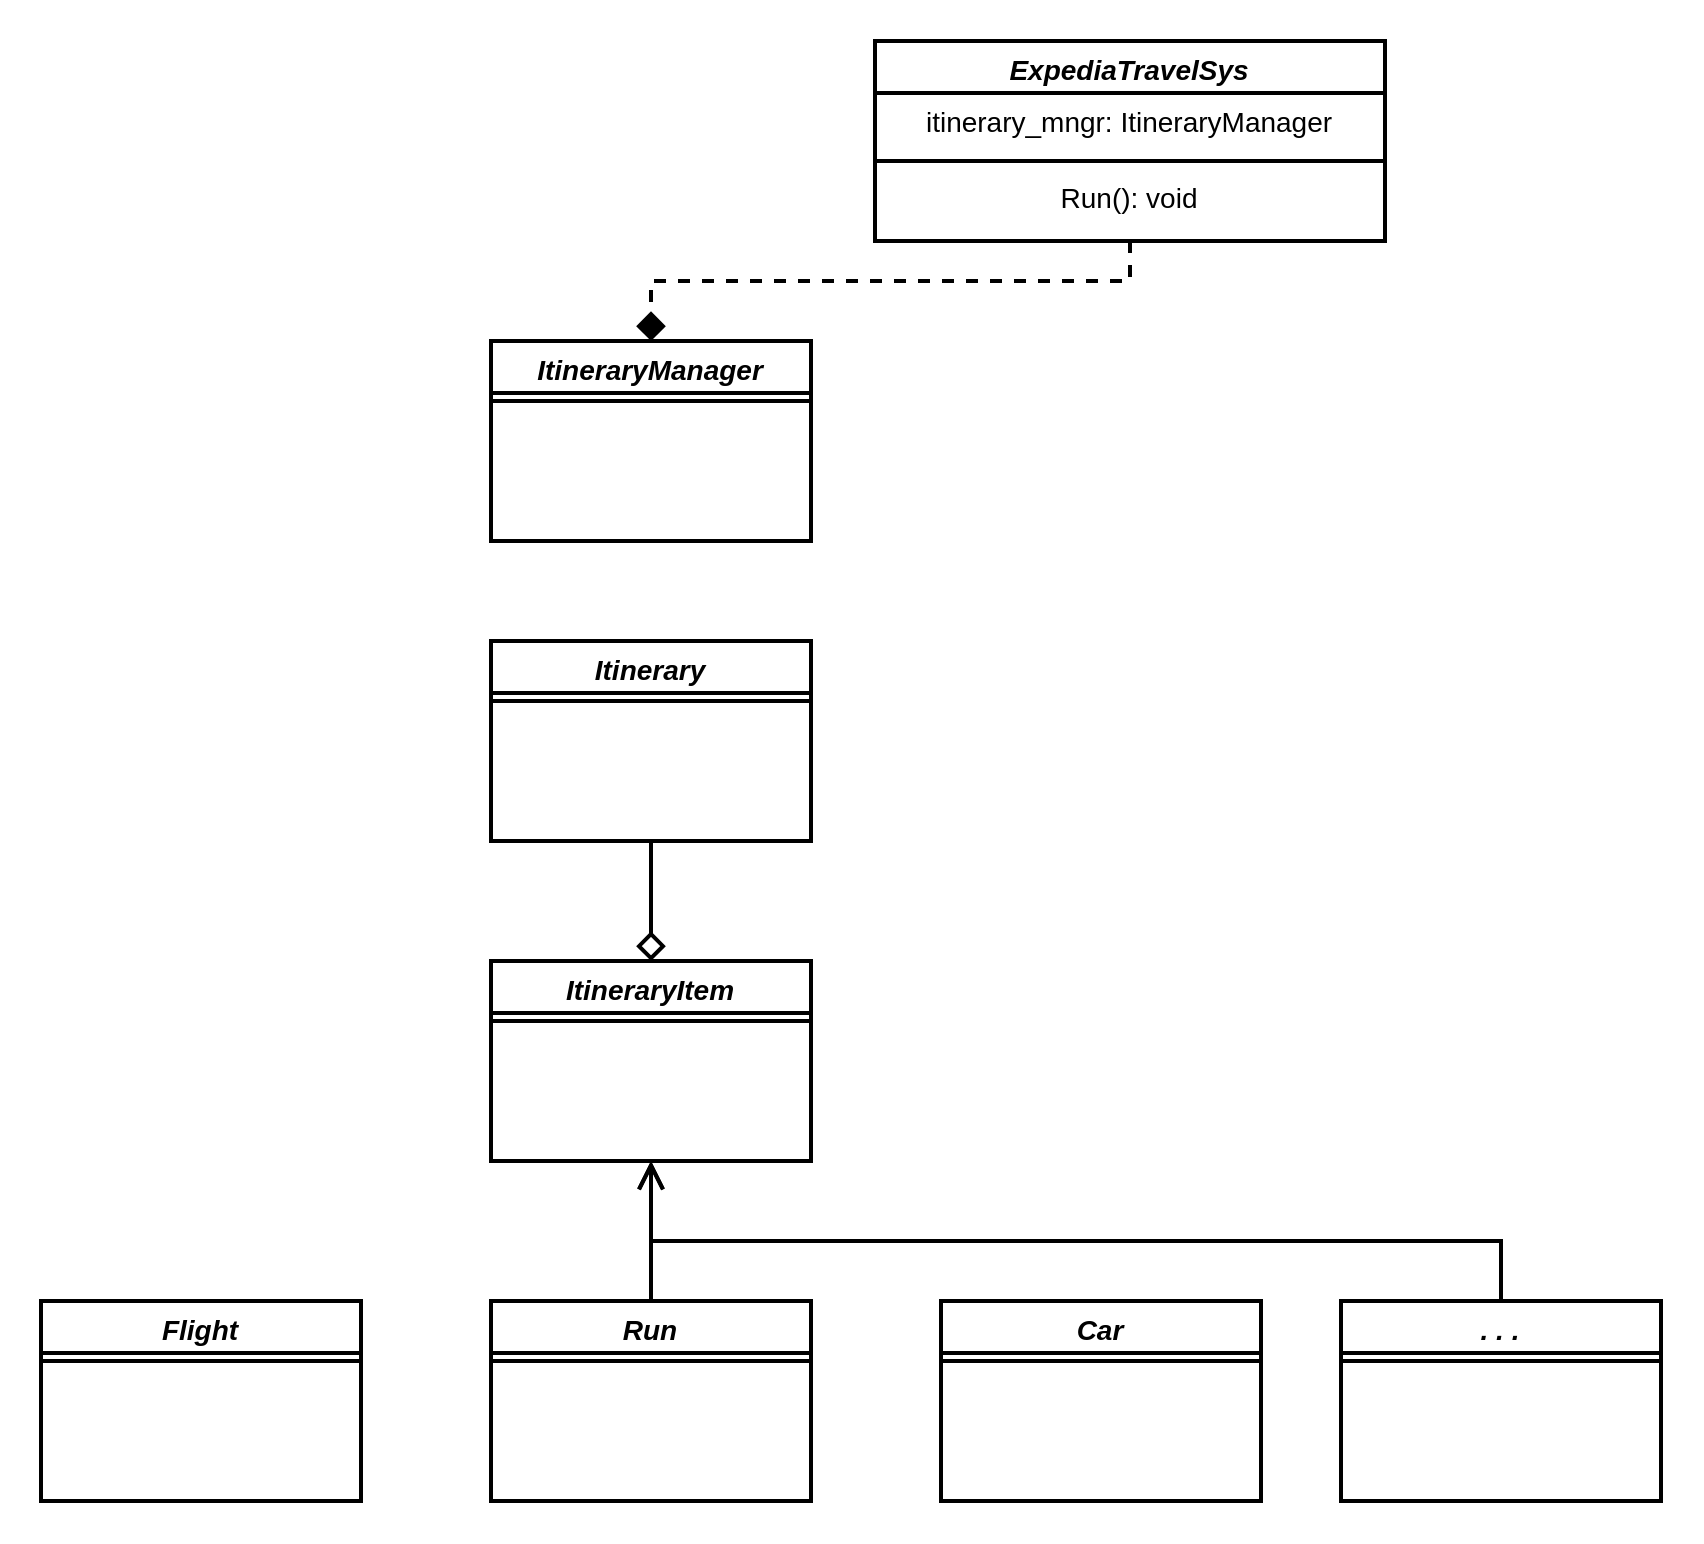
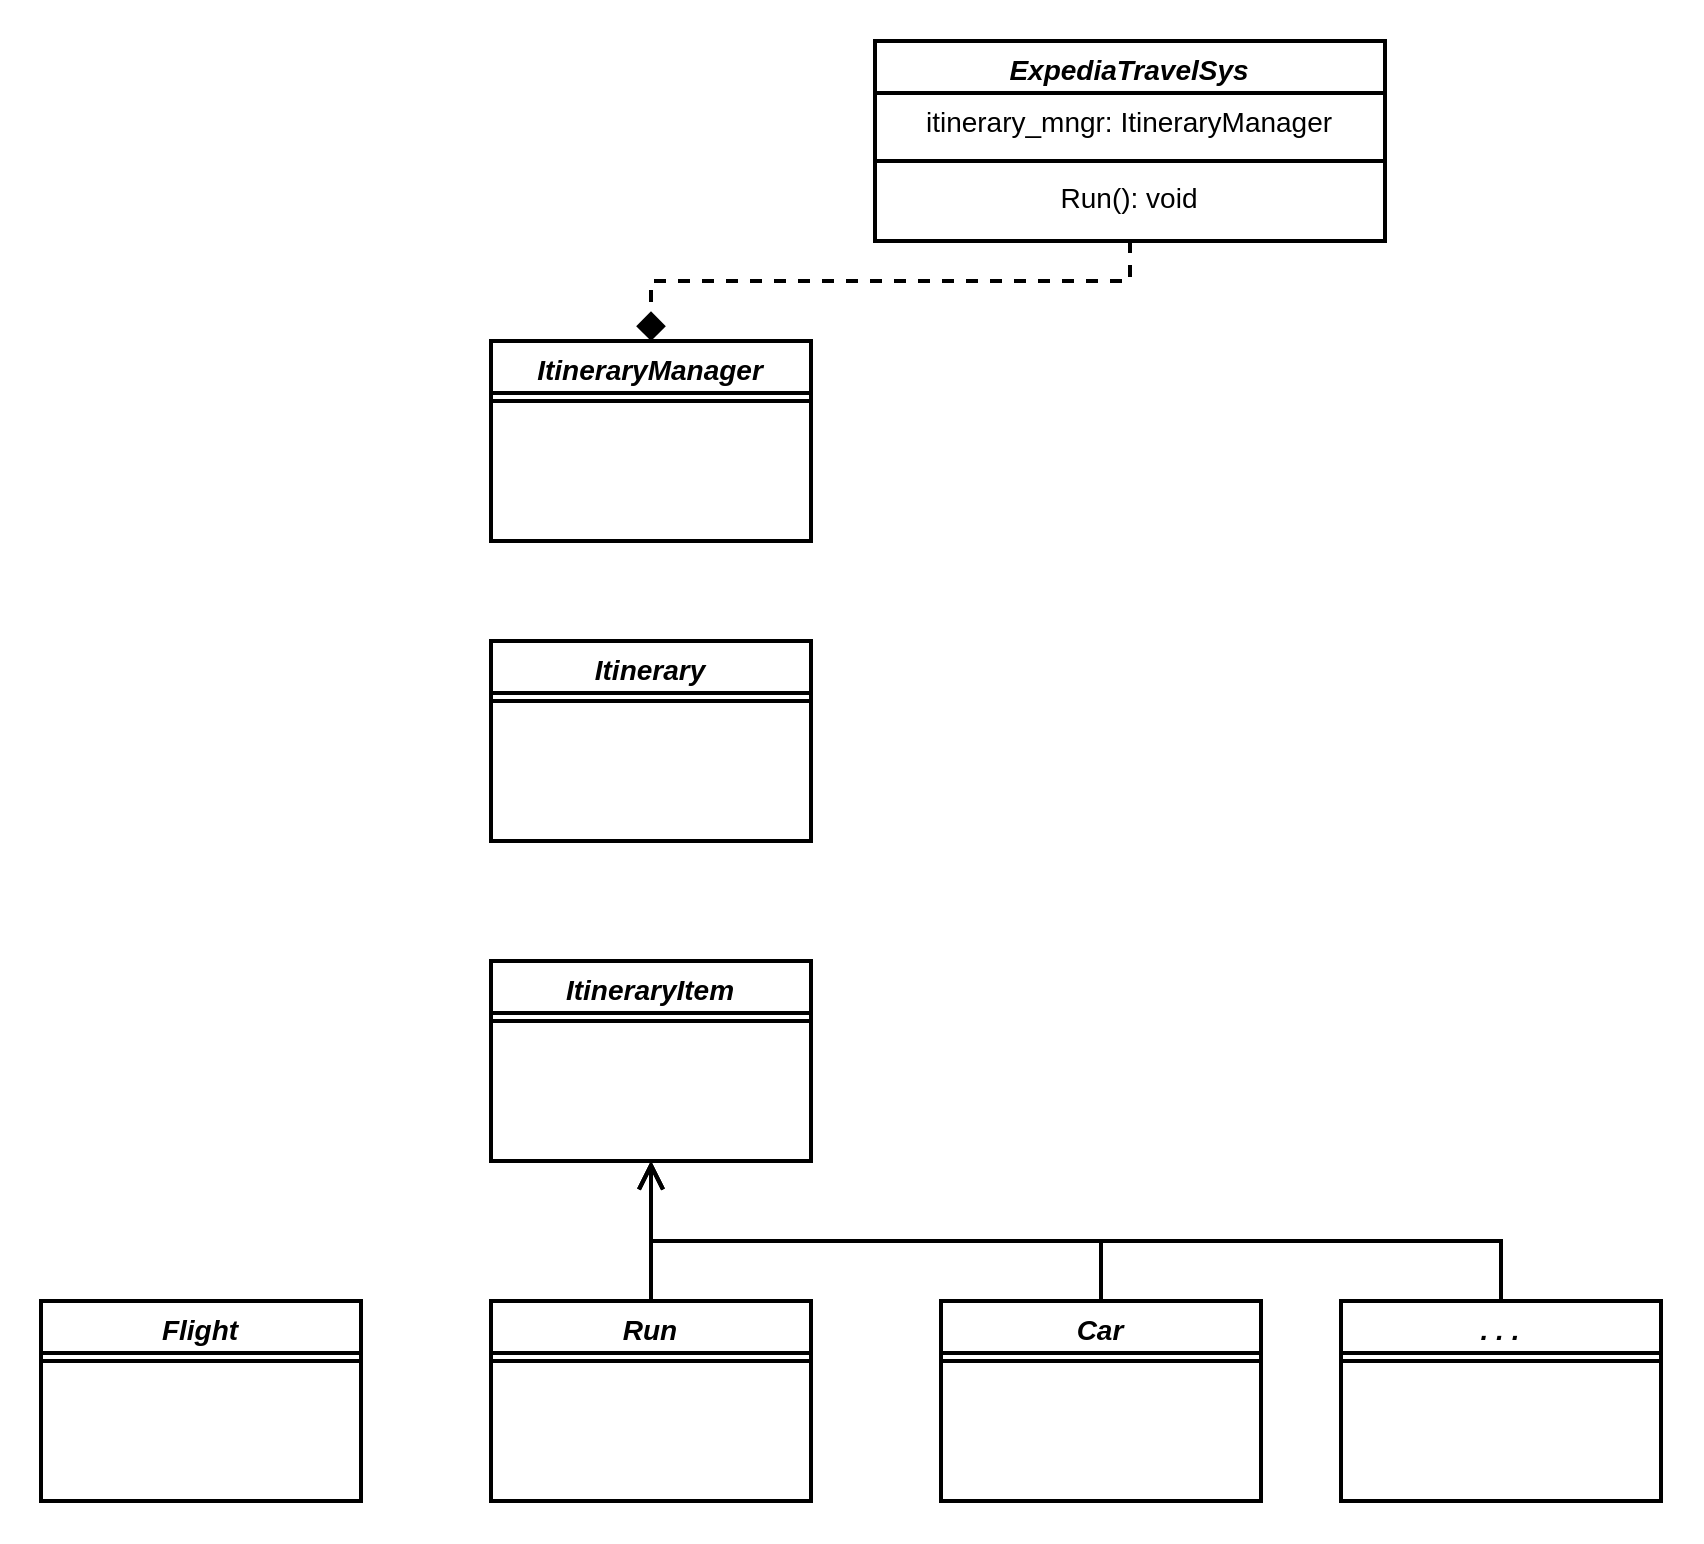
edge "Itinerary" -> "ItineraryItem": removed
edge "Car" -> "ItineraryItem": added
